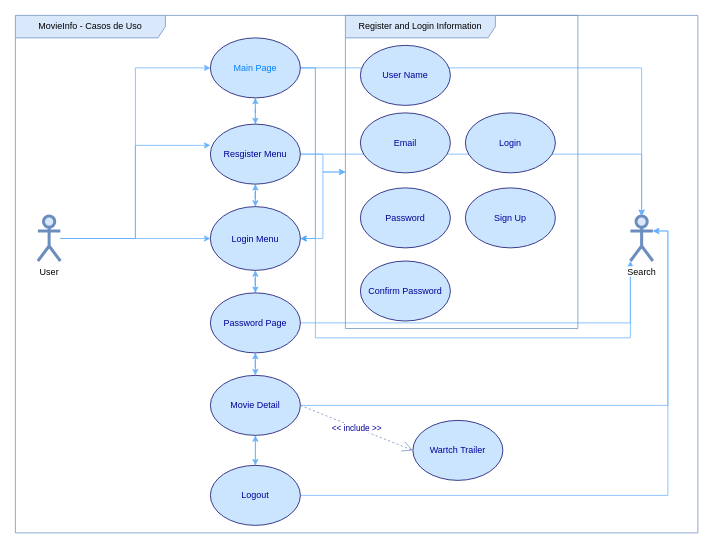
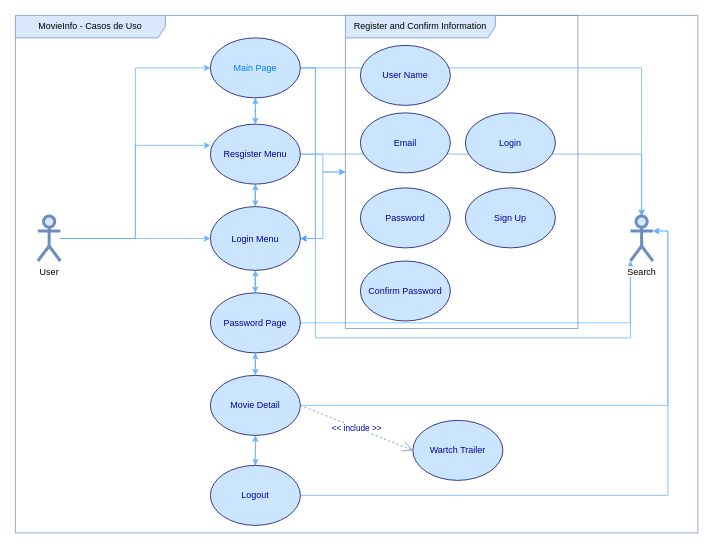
node "Register and Login Information": label "Register and Login Information" -> "Register and Confirm Information"
